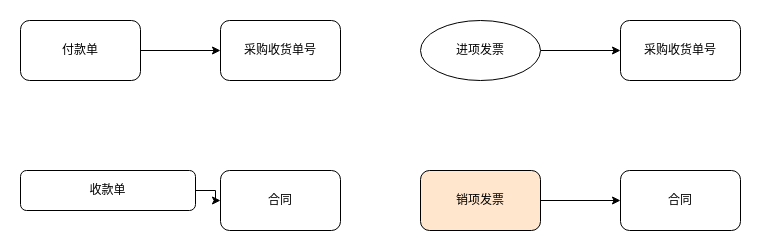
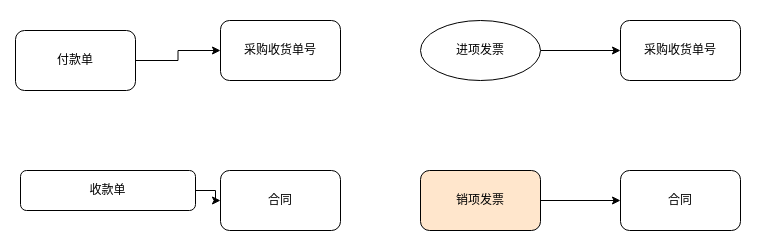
node "付款单": moved (81, 51) -> (76, 61)
